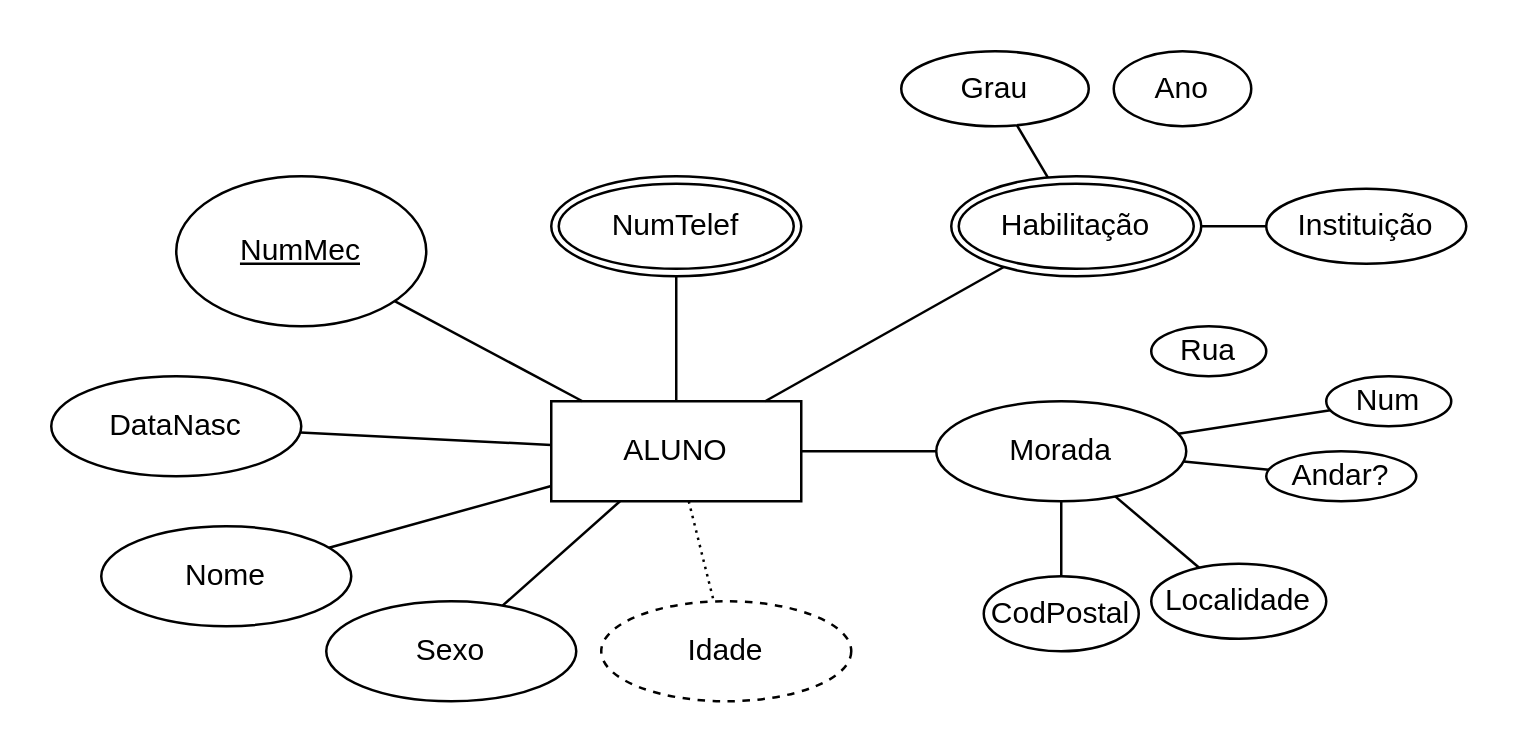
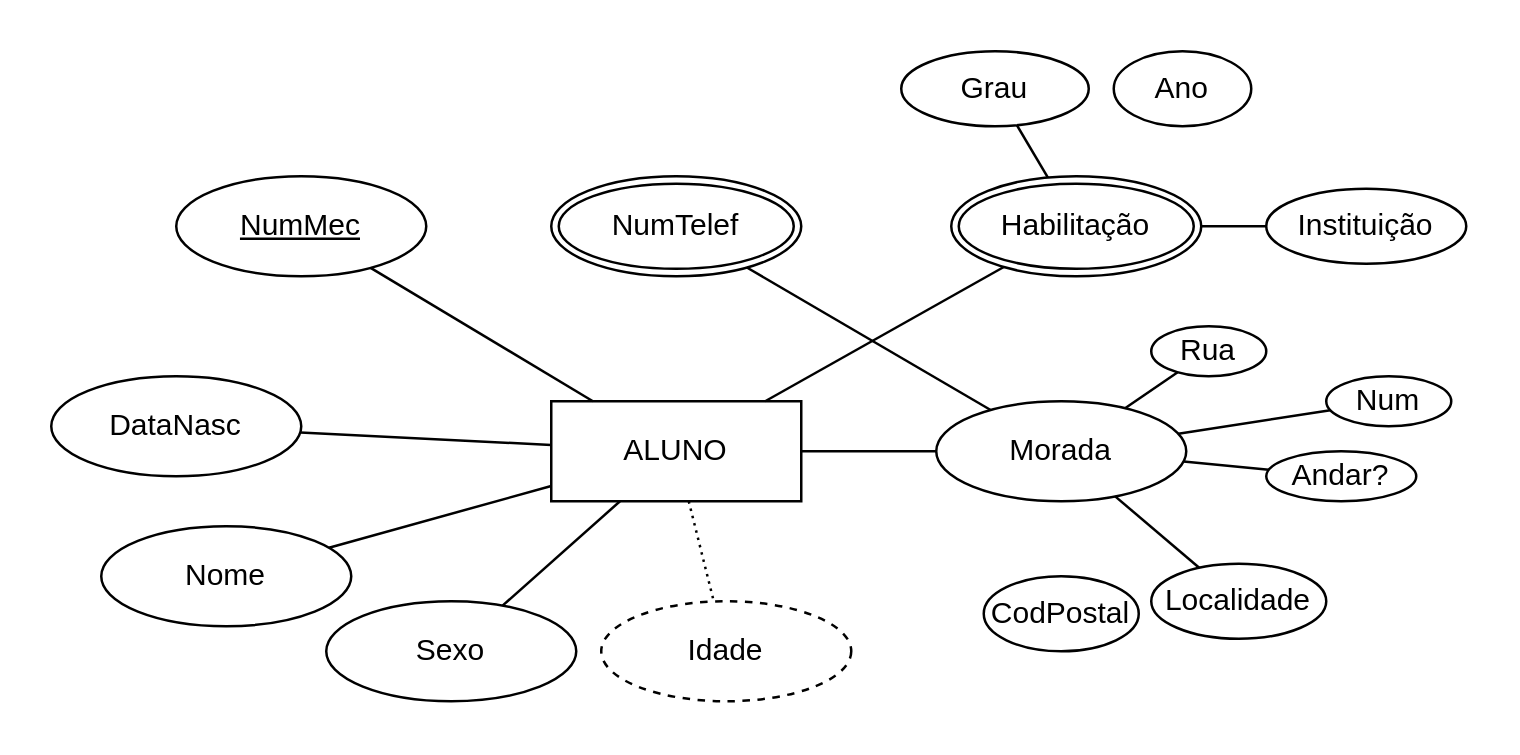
node "NumMec": size 250x150 -> 250x100
edge "NumTelef" -- "ALUNO": now "NumTelef" -- "Morada"
edge "Rua" -- "Morada": added
edge "Morada" -- "CodPostal": removed
